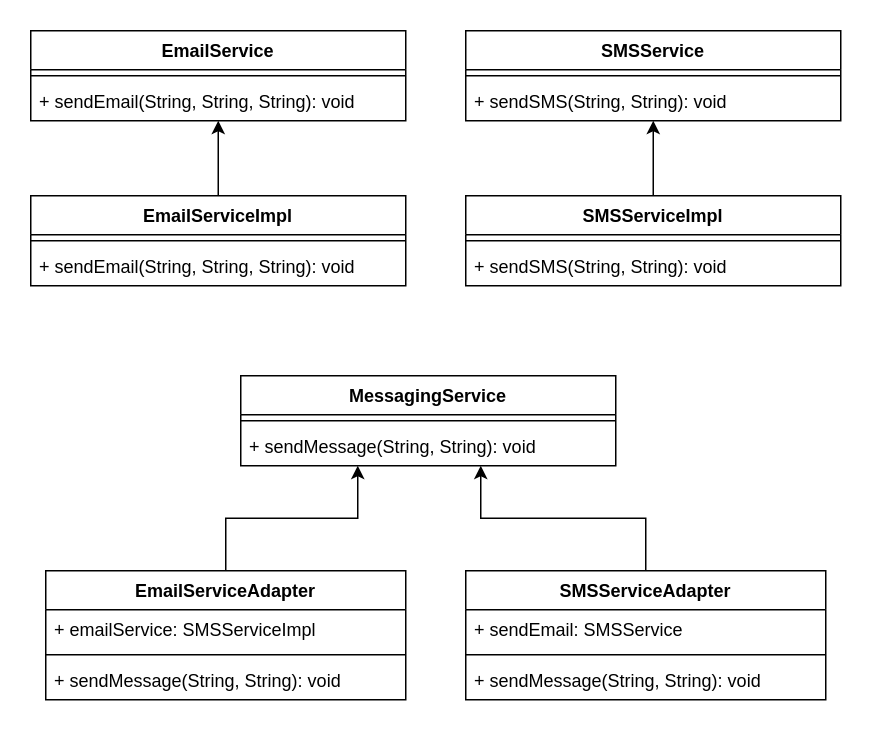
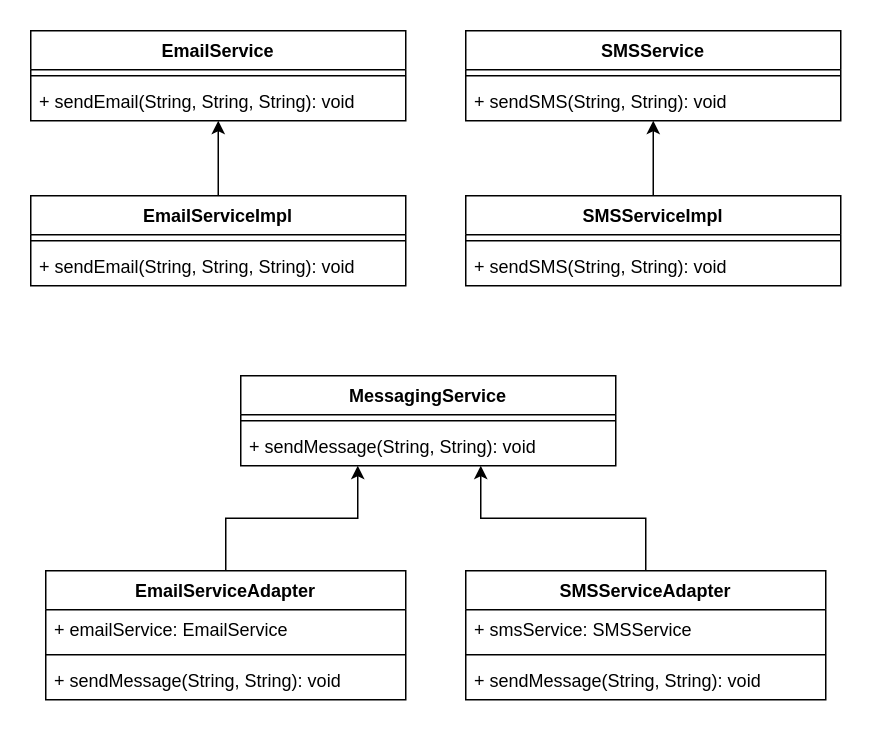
node "+ emailService: SMSServiceImpl": label "+ emailService: SMSServiceImpl" -> "+ emailService: EmailService"
node "+ sendEmail: SMSService": label "+ sendEmail: SMSService" -> "+ smsService: SMSService"
